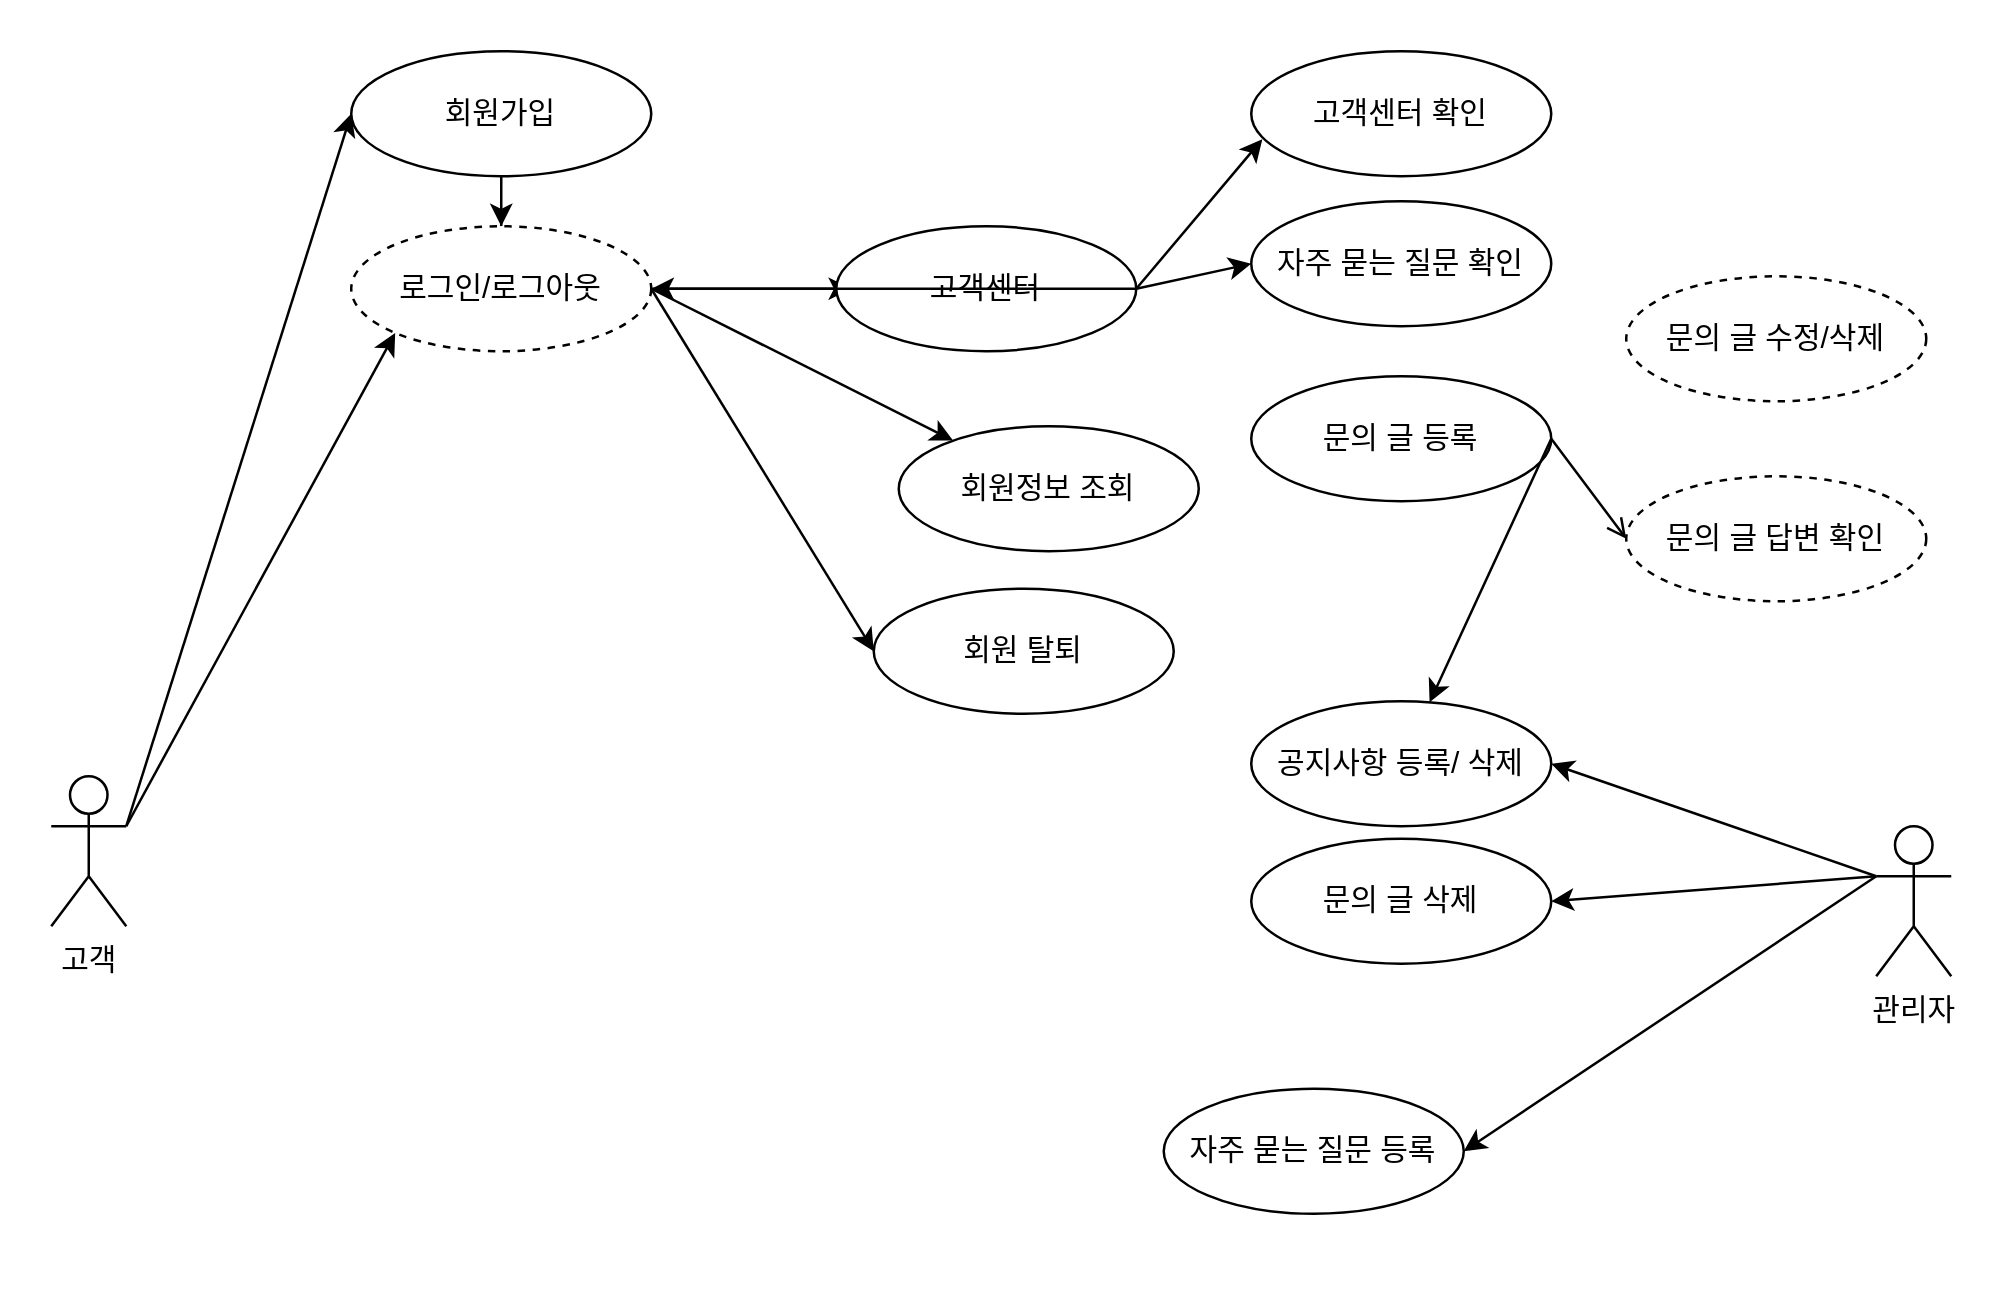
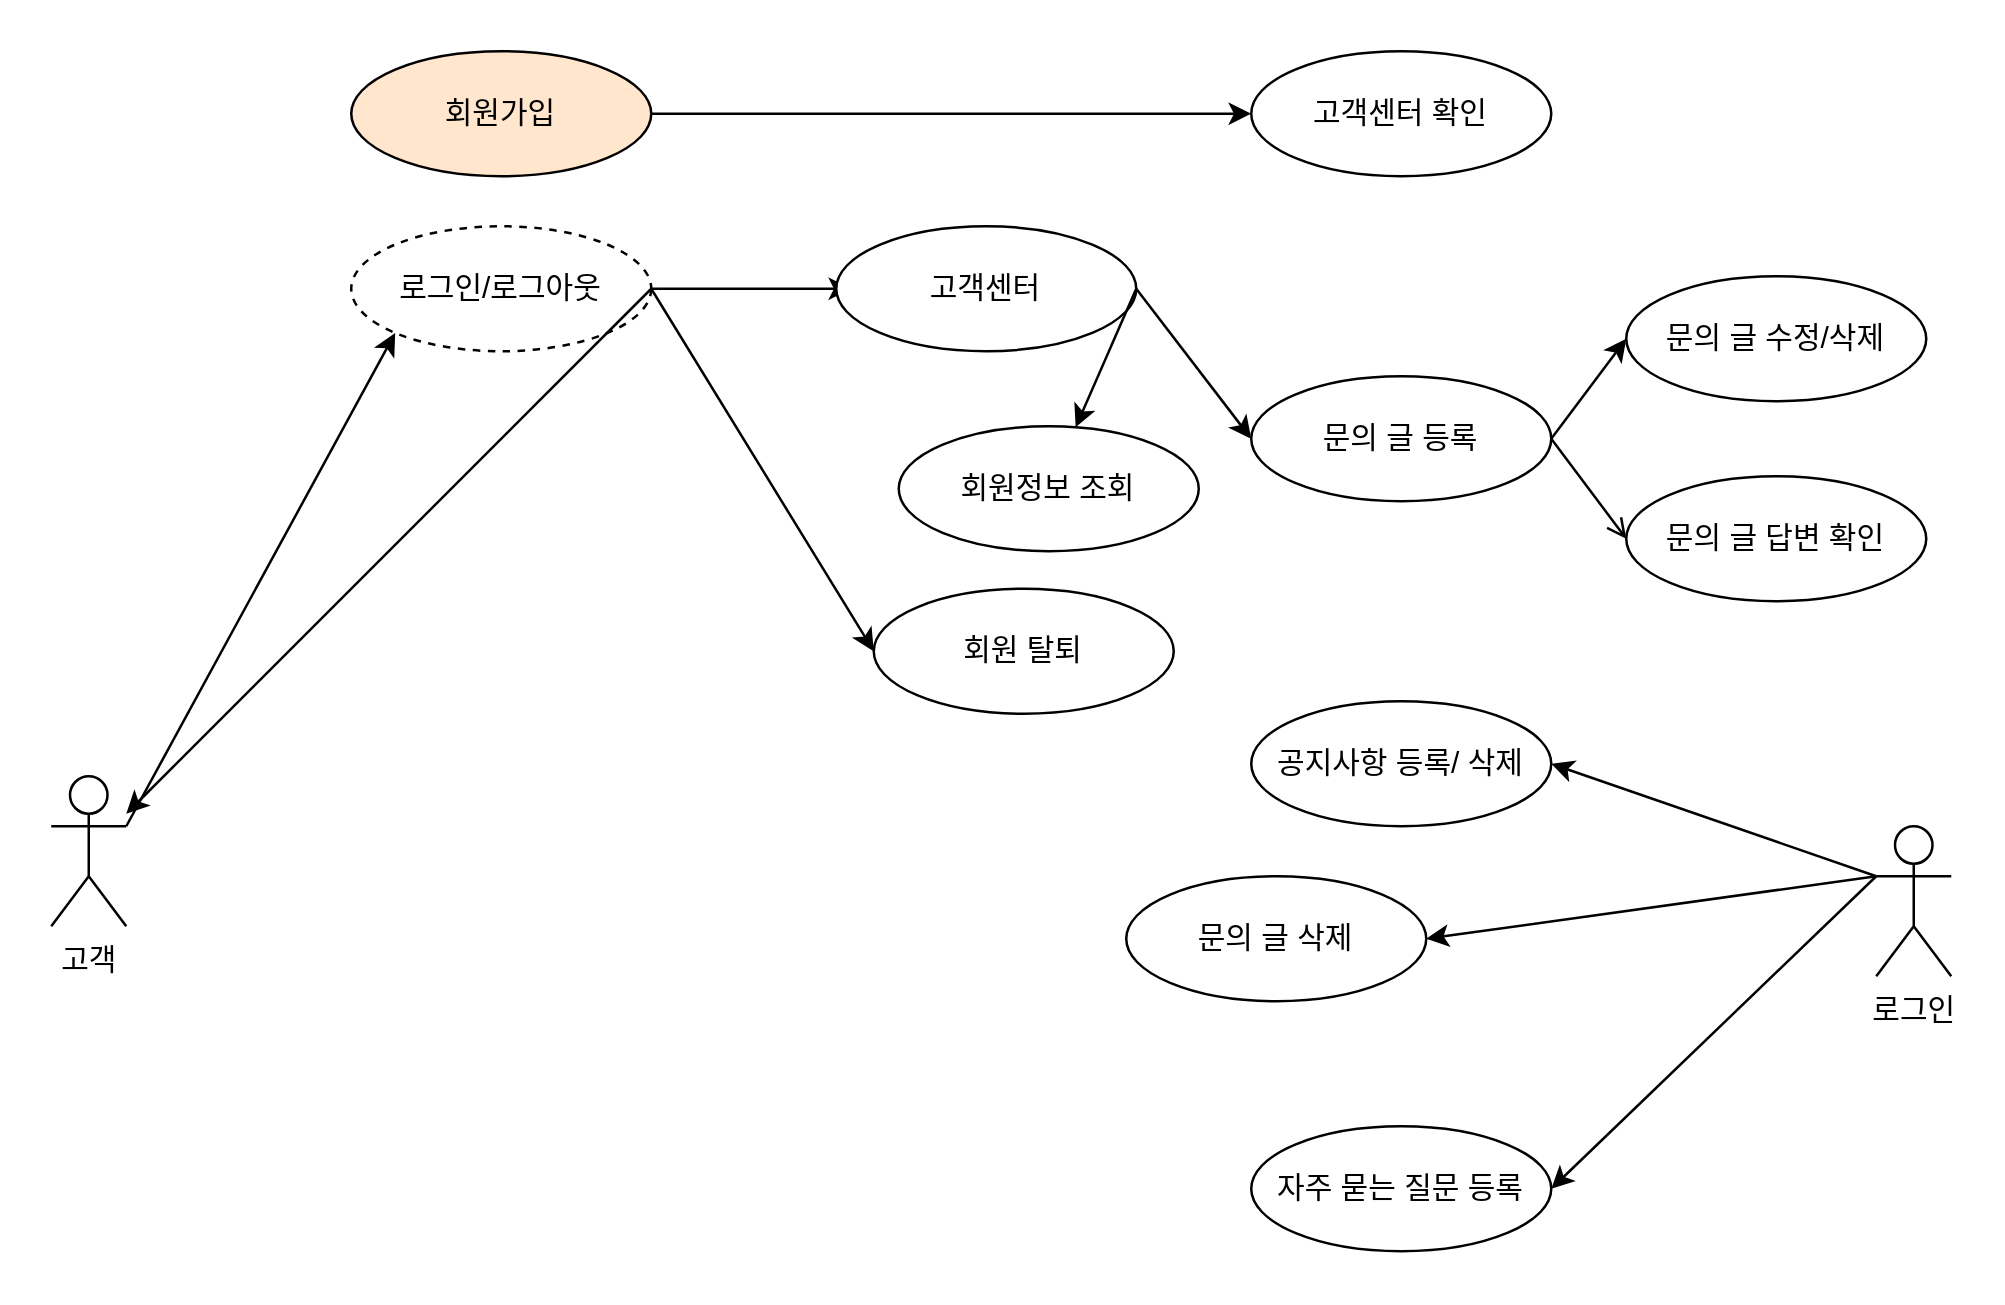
node "회원가입": fillcolor #ffffff -> #ffe6cc
edge "회원가입" -> "로그인/로그아웃": now "회원가입" -> "고객센터 확인"
edge "고객센터" -> "고객센터 확인": now "고객센터" -> "회원정보 조회"
node "자주 묻는 질문 확인": removed
edge "고객센터" -> "자주 묻는 질문 확인": removed
edge "고객센터" -> "로그인/로그아웃": now "고객센터" -> "문의 글 등록"
node "문의 글 수정/삭제": style dashed -> solid
edge "로그인/로그아웃" -> "회원정보 조회": now "로그인/로그아웃" -> "고객"
edge "고객" -> "회원가입": removed
node "문의 글 답변 확인": style dashed -> solid
edge "문의 글 등록" -> "공지사항 등록/ 삭제": now "문의 글 등록" -> "문의 글 수정/삭제"
node "문의 글 삭제": moved (1401, 901) -> (1276, 939)
node "관리자": label "관리자" -> "로그인"
node "자주 묻는 질문 등록": moved (1314, 1151) -> (1401, 1189)
